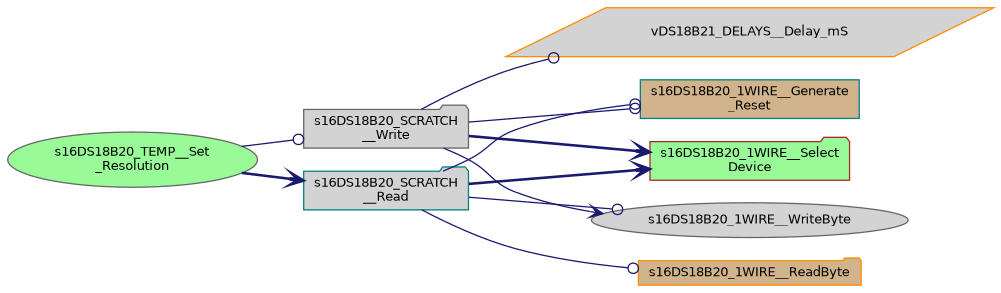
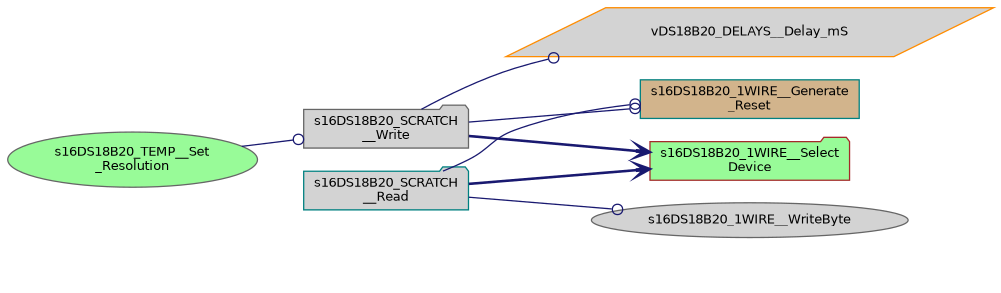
node "vDS18B21_DELAYS__Delay_mS": label "vDS18B21_DELAYS__Delay_mS" -> "vDS18B20_DELAYS__Delay_mS"
edge "s16DS18B20_TEMP__Set _Resolution" -> "s16DS18B20_SCRATCH __Read": removed
edge "s16DS18B20_SCRATCH __Write" -> "s16DS18B20_1WIRE__WriteByte": removed
node "s16DS18B20_1WIRE__ReadByte": removed
